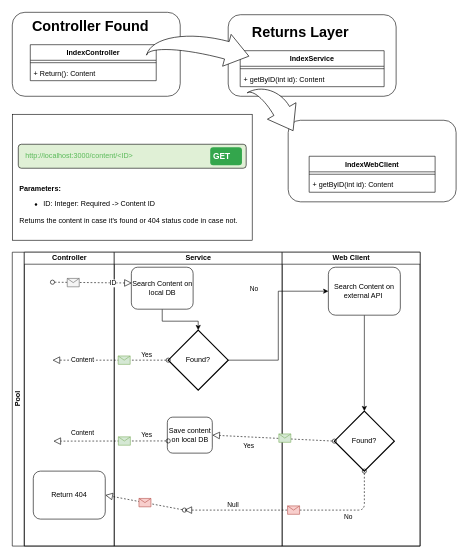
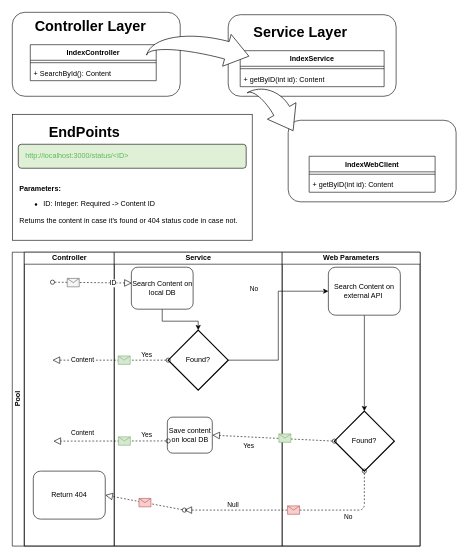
node "Controller Found": label "Controller Found" -> "Controller Layer"
node "Returns Layer": label "Returns Layer" -> "Service Layer"
node "+ Return(): Content": label "+ Return(): Content" -> "+ SearchById(): Content"
node "EndPoints": added
node "http://localhost:3000/content/<ID>": label "http://localhost:3000/content/<ID>" -> "http://localhost:3000/status/<ID>"
node "GET": removed
node "Web Client": label "Web Client" -> "Web Parameters"
